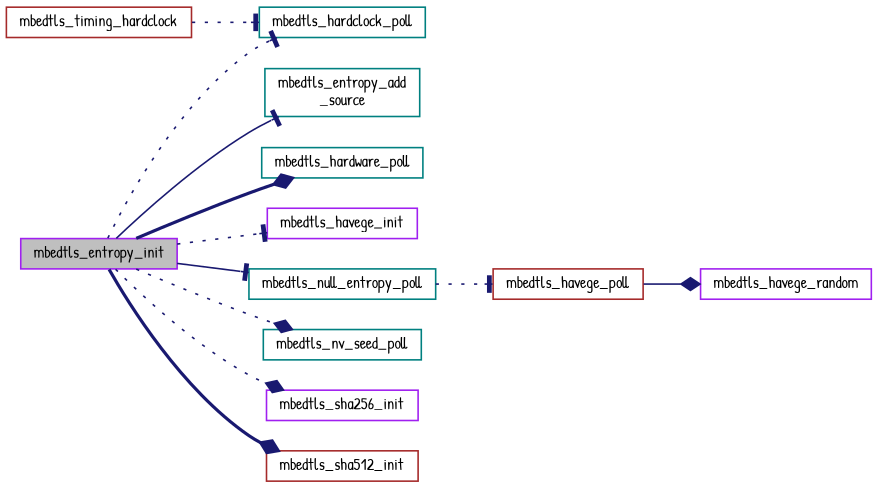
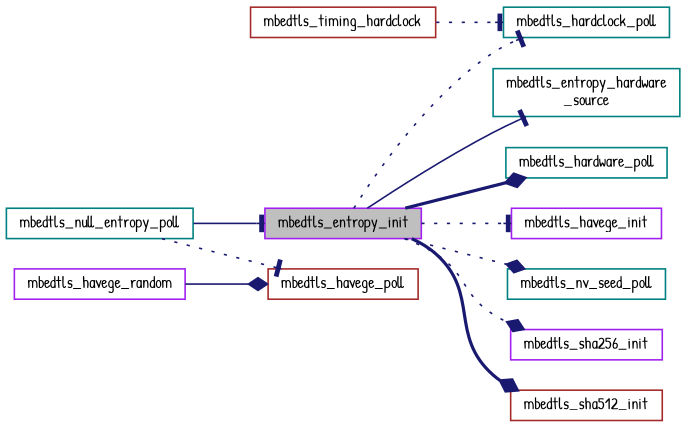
node "mbedtls_entropy_add _source": label "mbedtls_entropy_add _source" -> "mbedtls_entropy_hardware _source"
edge "mbedtls_entropy_init" -> "mbedtls_null_entropy_poll": reversed
edge "mbedtls_havege_poll" -> "mbedtls_havege_random": reversed
